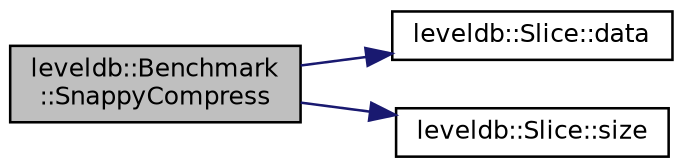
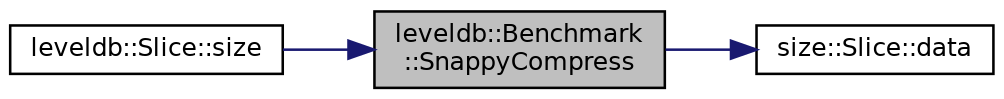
node "leveldb::Slice::data": label "leveldb::Slice::data" -> "size::Slice::data"
edge "leveldb::Benchmark ::SnappyCompress" -> "leveldb::Slice::size": reversed
